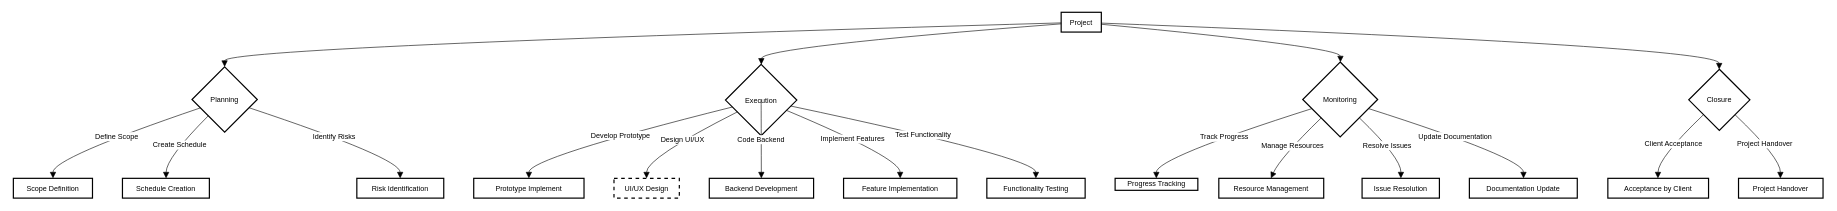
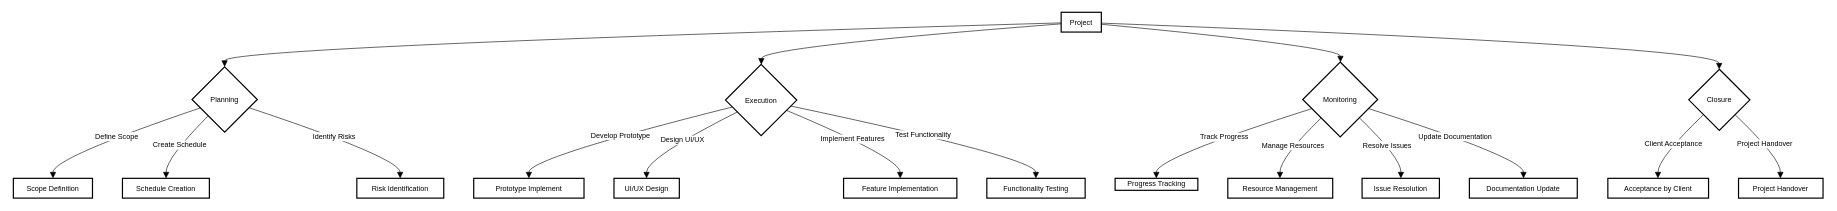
edge "Execution" -> "Backend Development": removed, label "Code Backend"
node "UI/UX Design": style dashed -> solid
node "Backend Development": removed
node "Resource Management": moved (1271, 188) -> (1280, 188)
